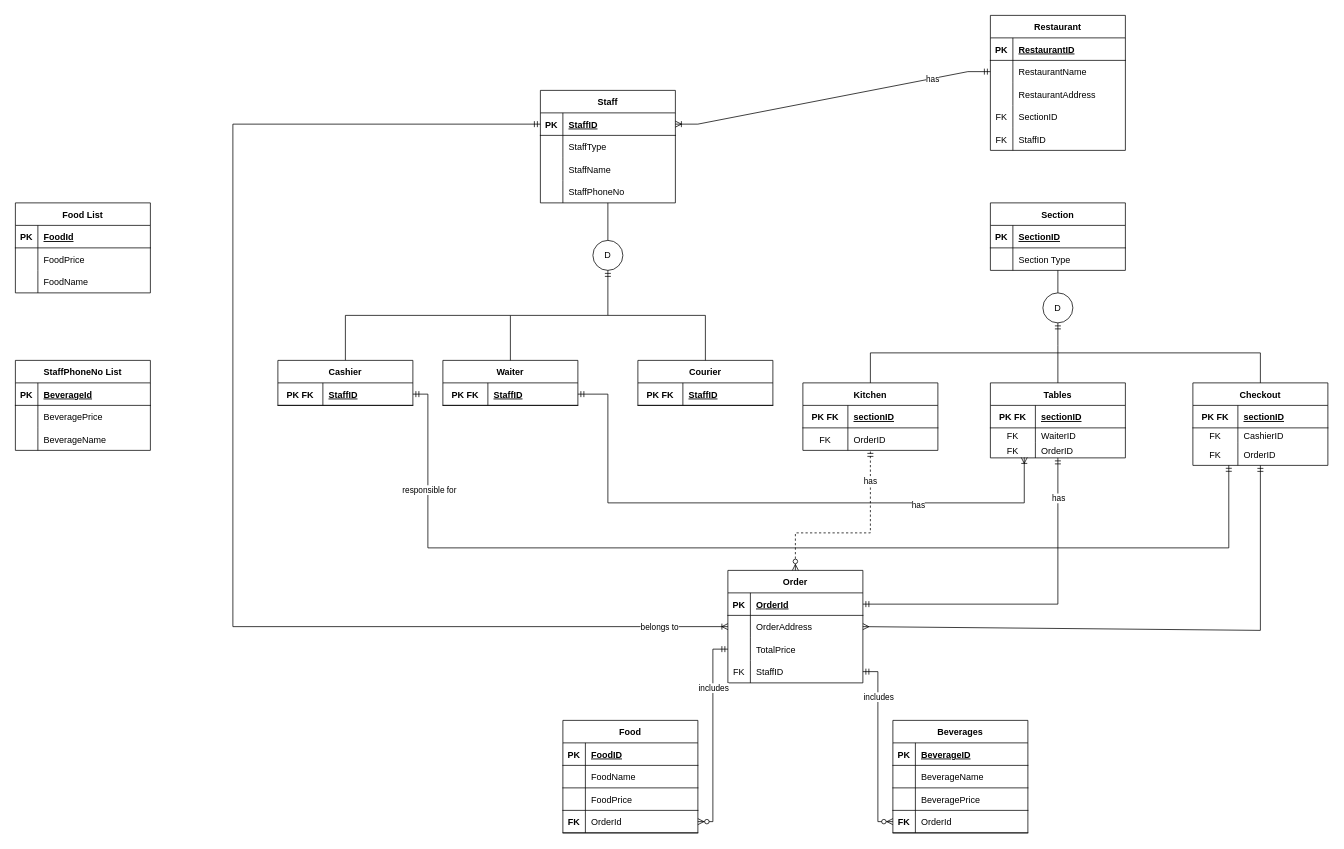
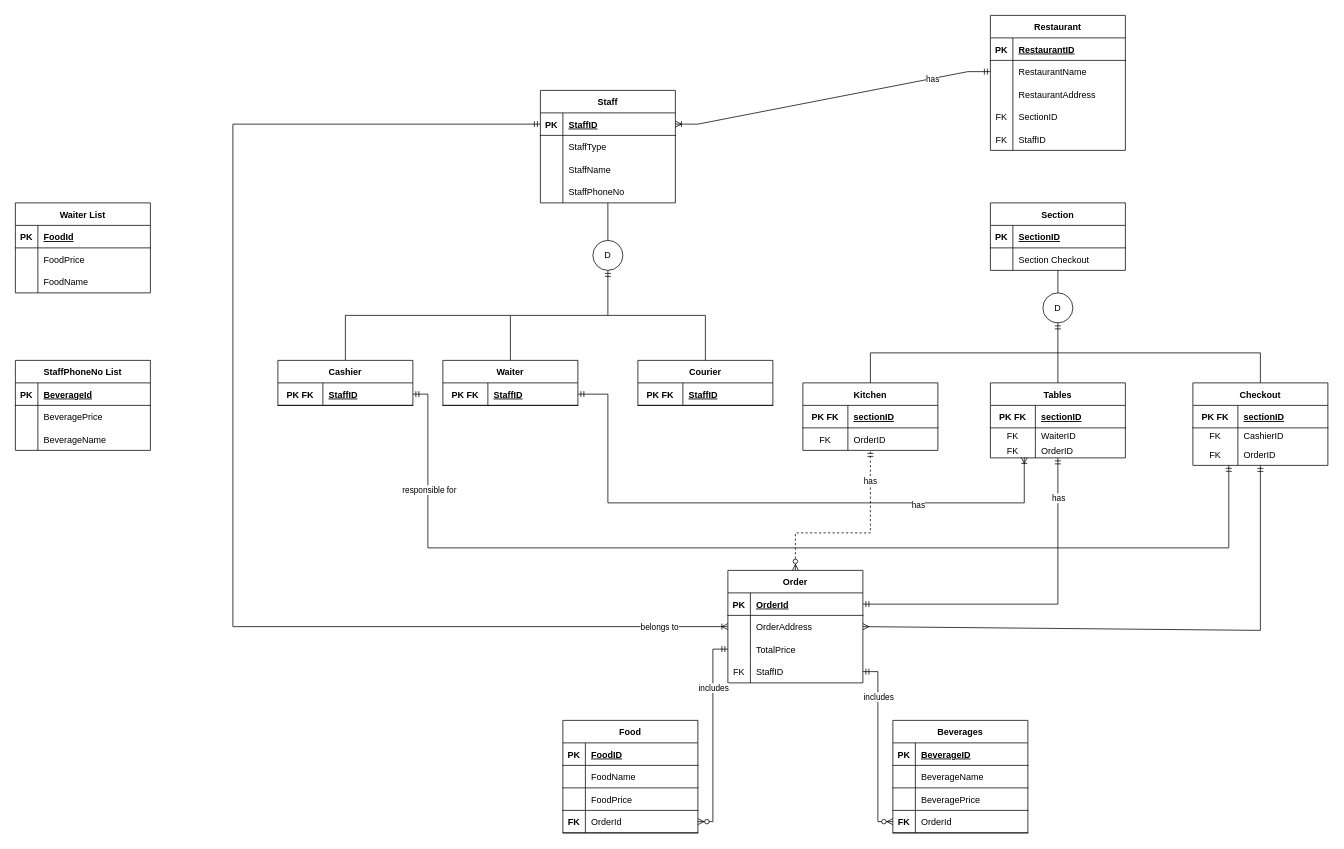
node "Food List": label "Food List" -> "Waiter List"
node "Section Type": label "Section Type" -> "Section Checkout"
